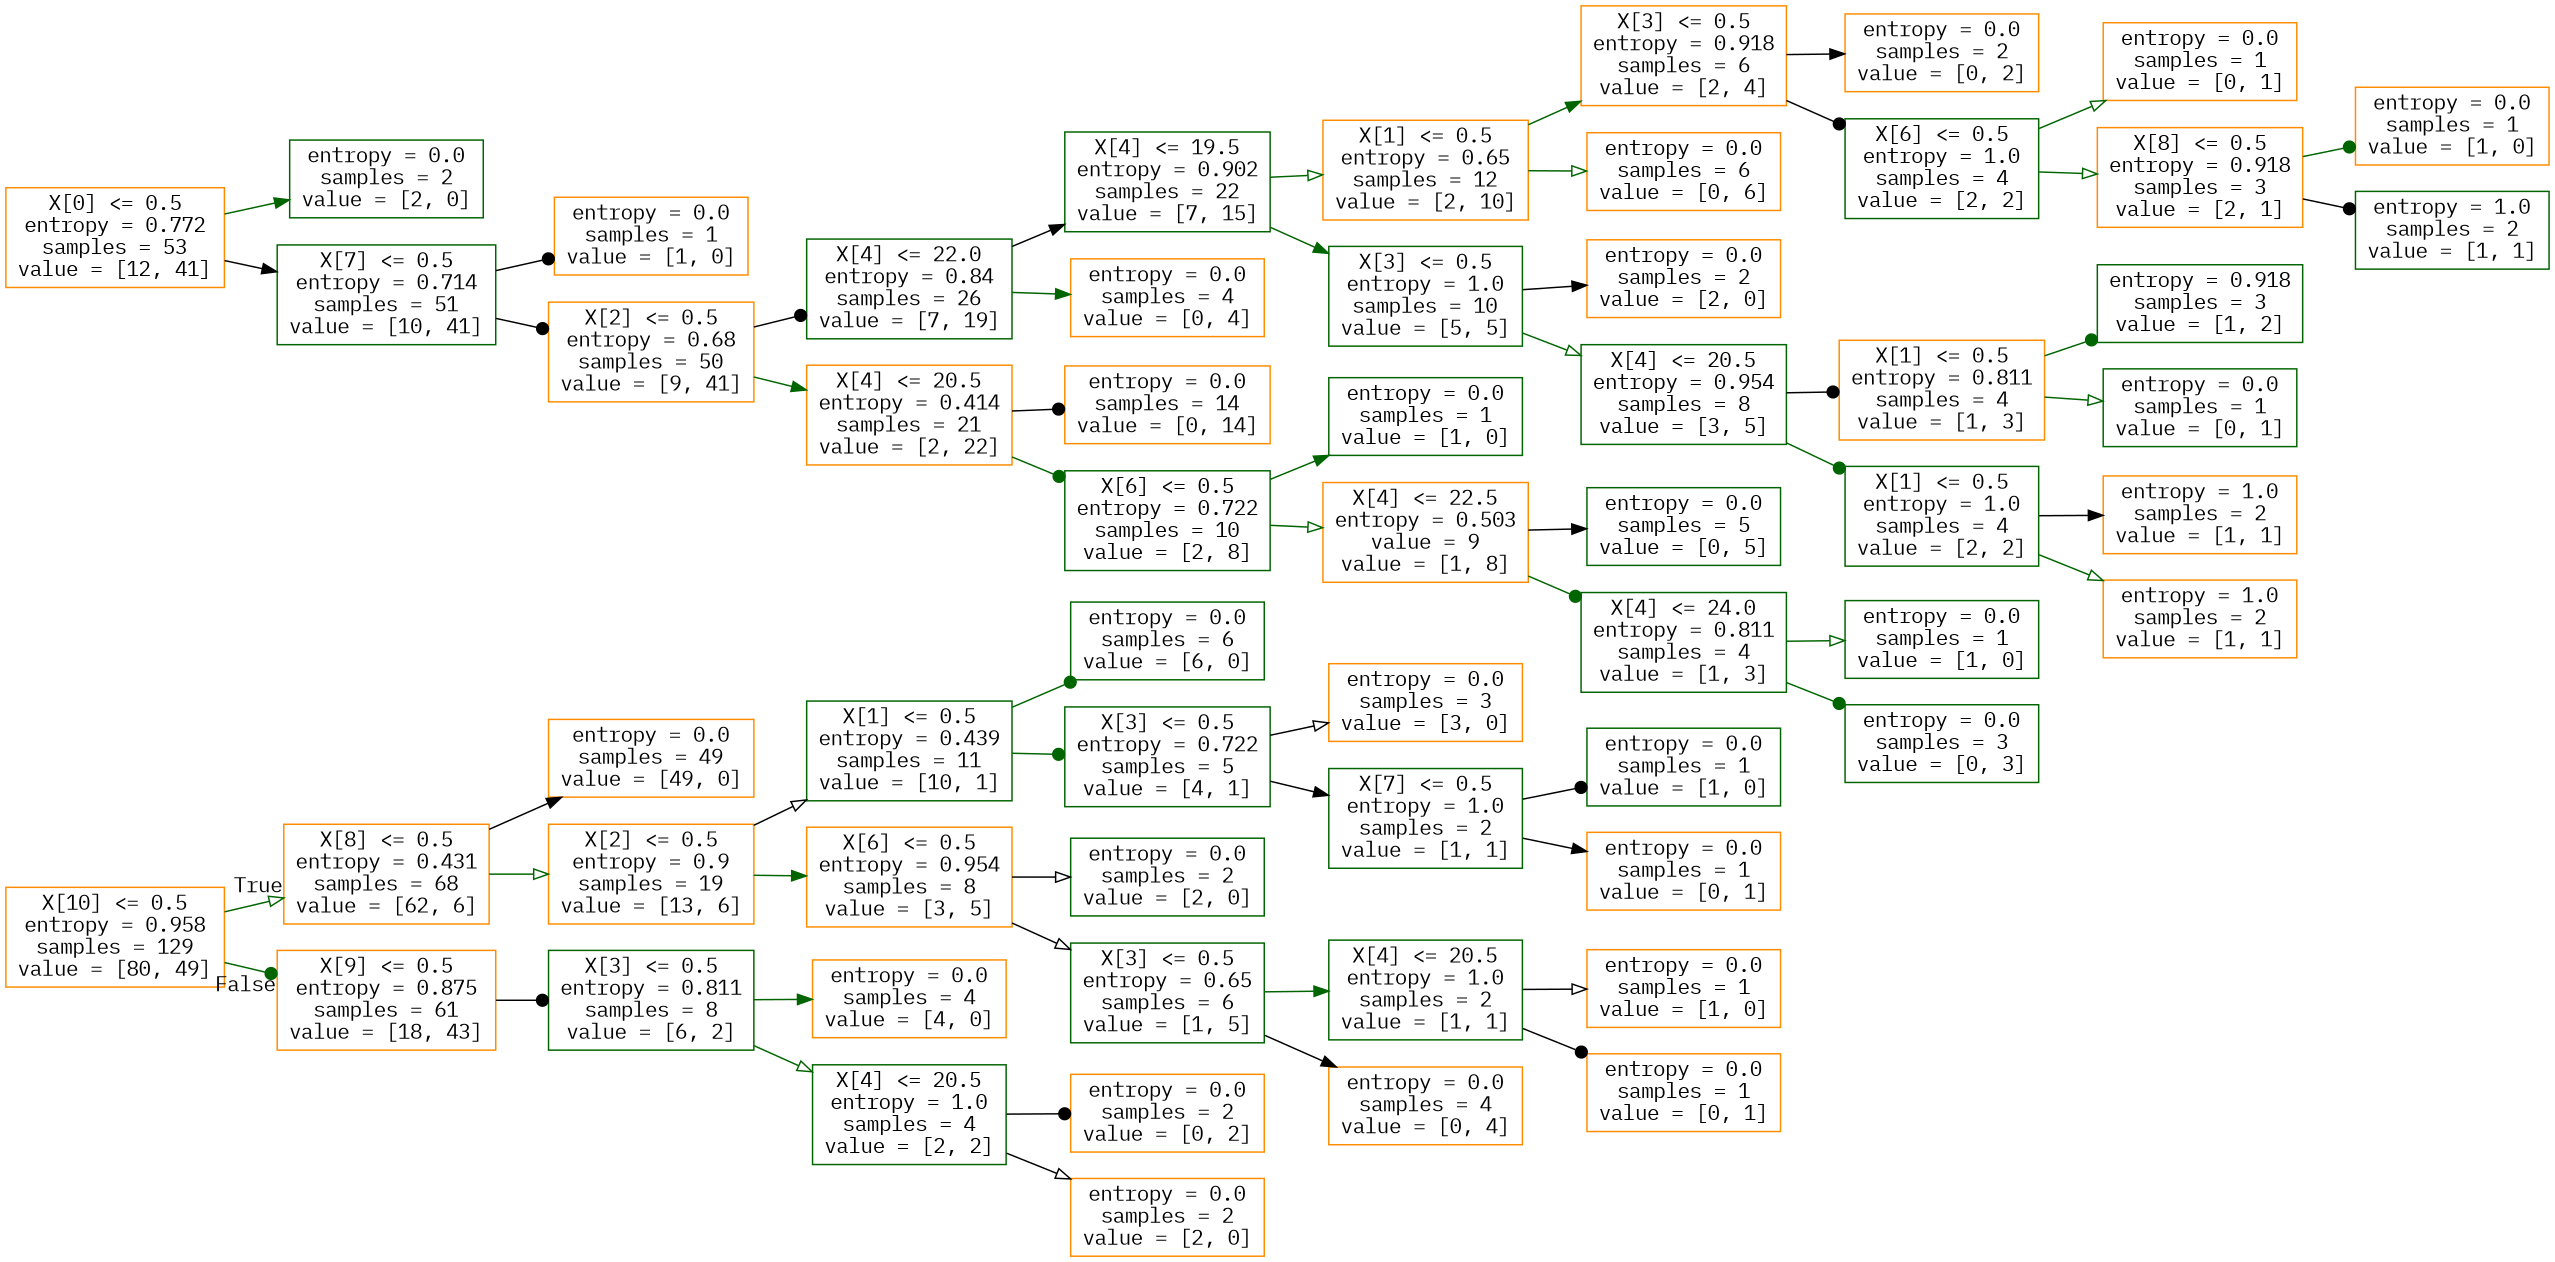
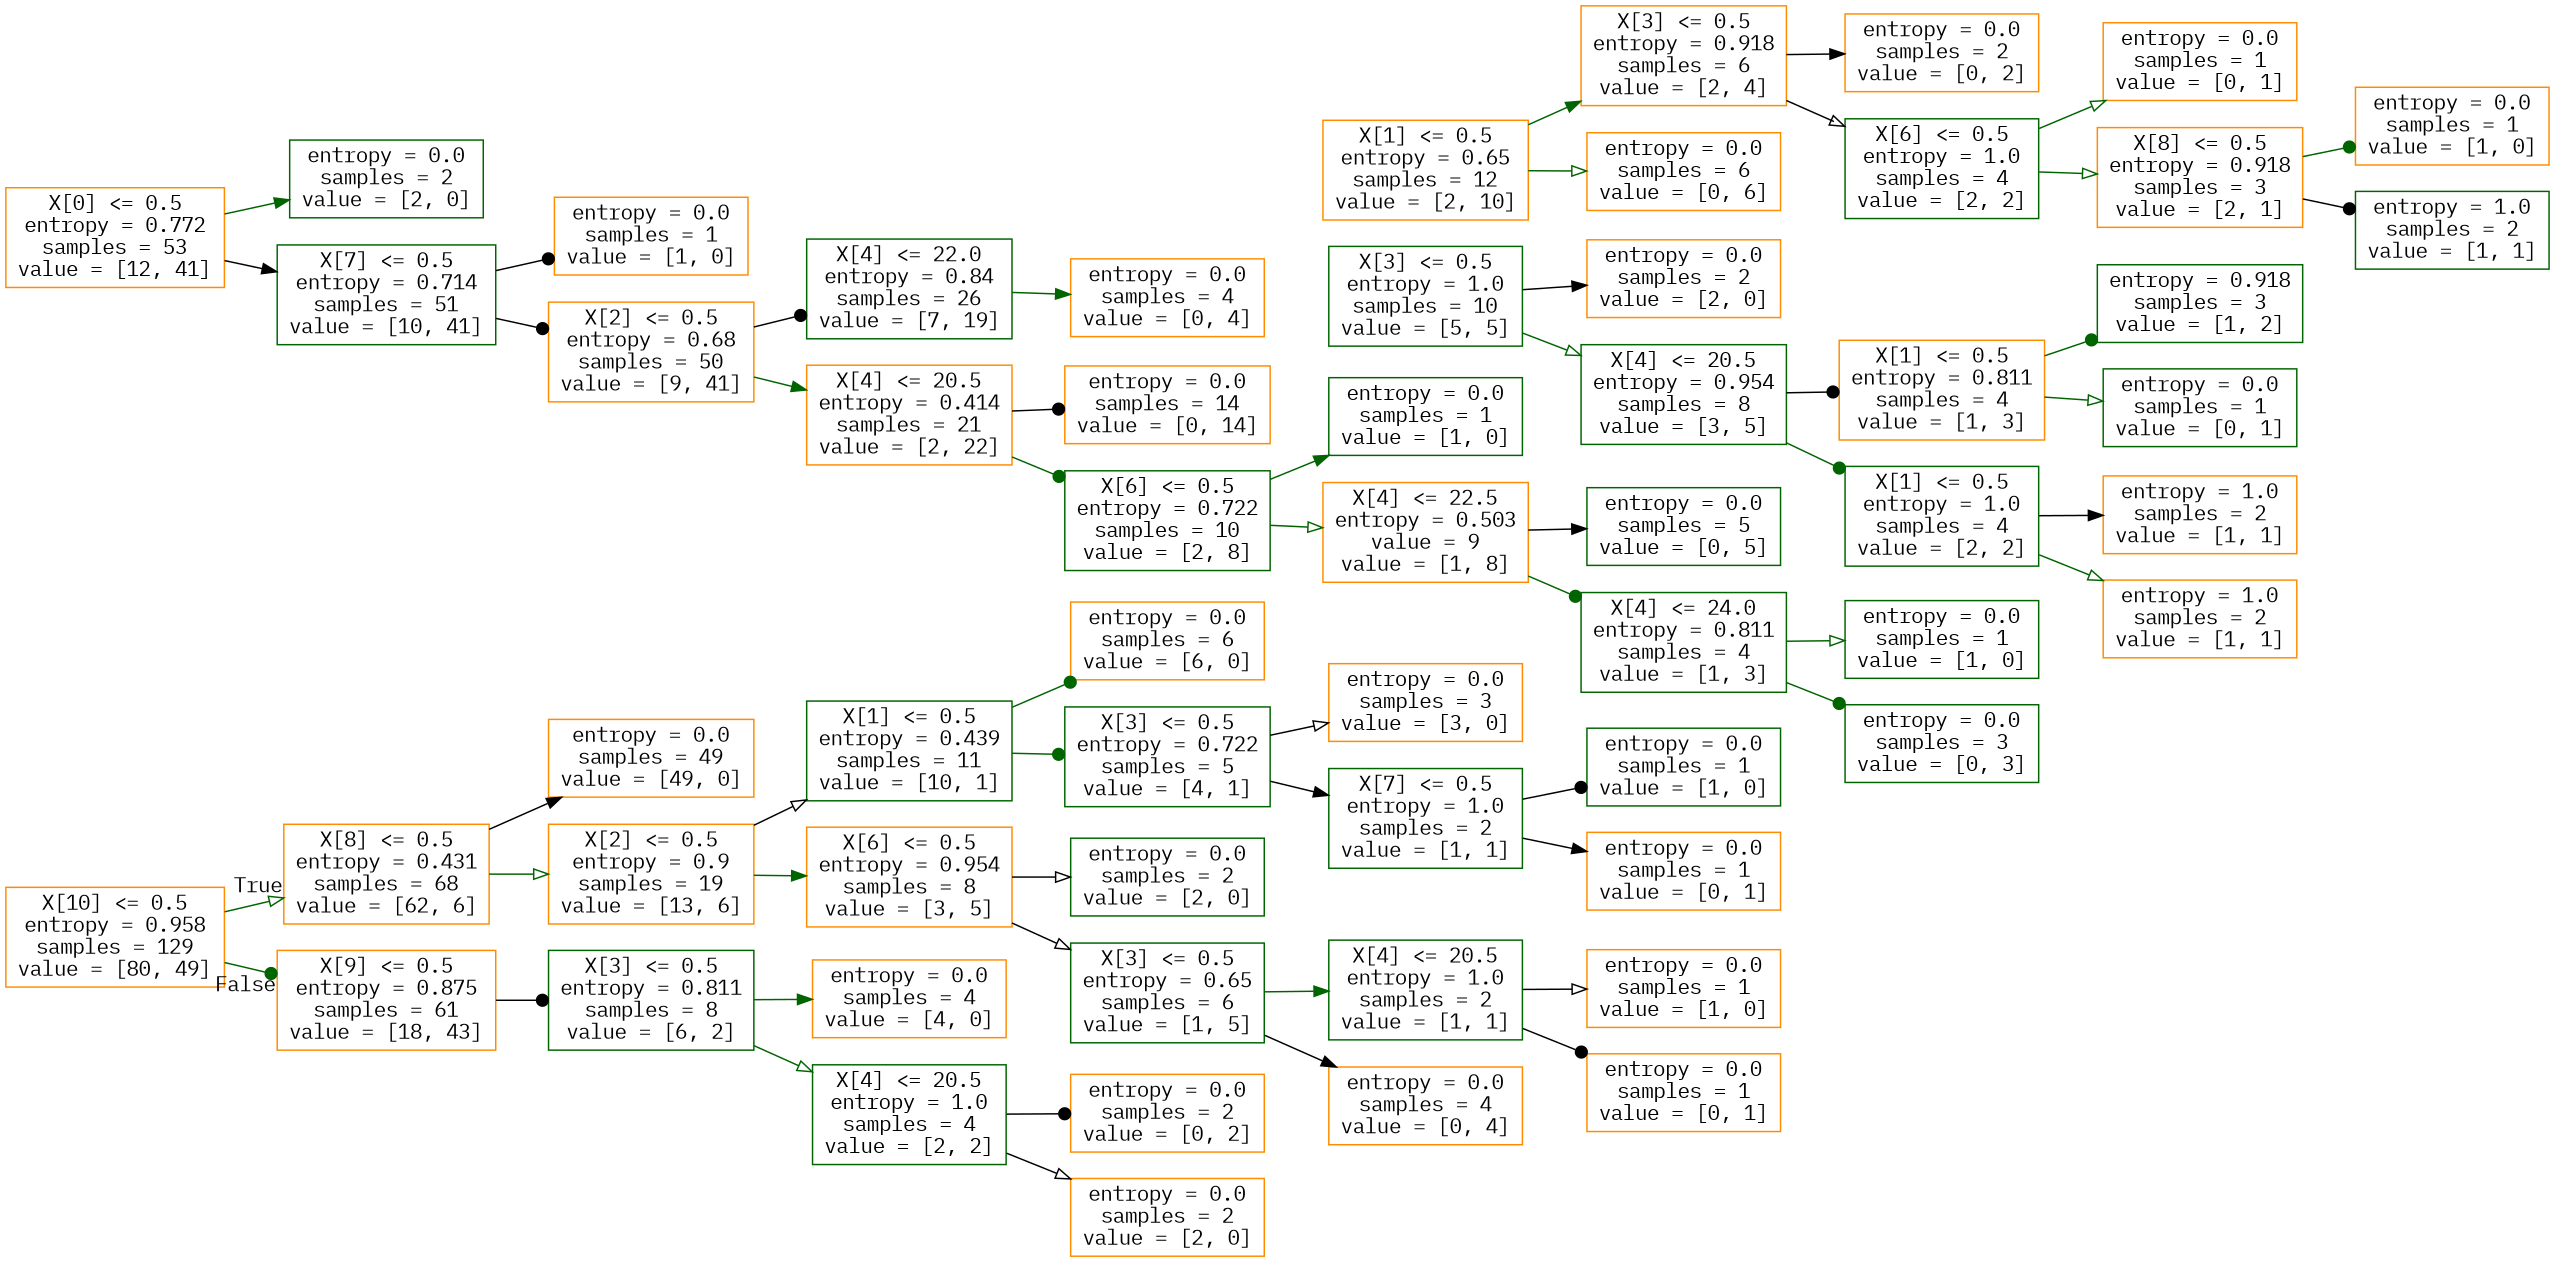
edge "X[3] <= 0.5 entropy = 0.918 samples = 6 value = [2, 4]" -> "X[6] <= 0.5 entropy = 1.0 samples = 4 value = [2, 2]": arrowhead dot -> onormal
node "X[4] <= 19.5 entropy = 0.902 samples = 22 value = [7, 15]": removed
node "entropy = 0.0 samples = 6 value = [6, 0]": color darkgreen -> darkorange
